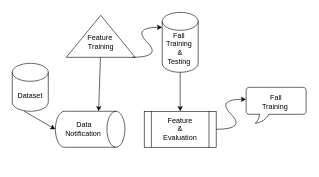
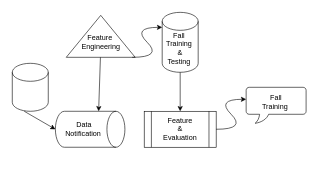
node "Feature Training": label "Feature Training" -> "Feature Engineering"
node "Dataset": removed
